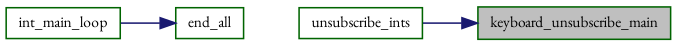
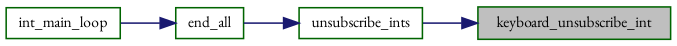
edge "end_all" -> "unsubscribe_ints": added
node "keyboard_unsubscribe_main": label "keyboard_unsubscribe_main" -> "keyboard_unsubscribe_int"
